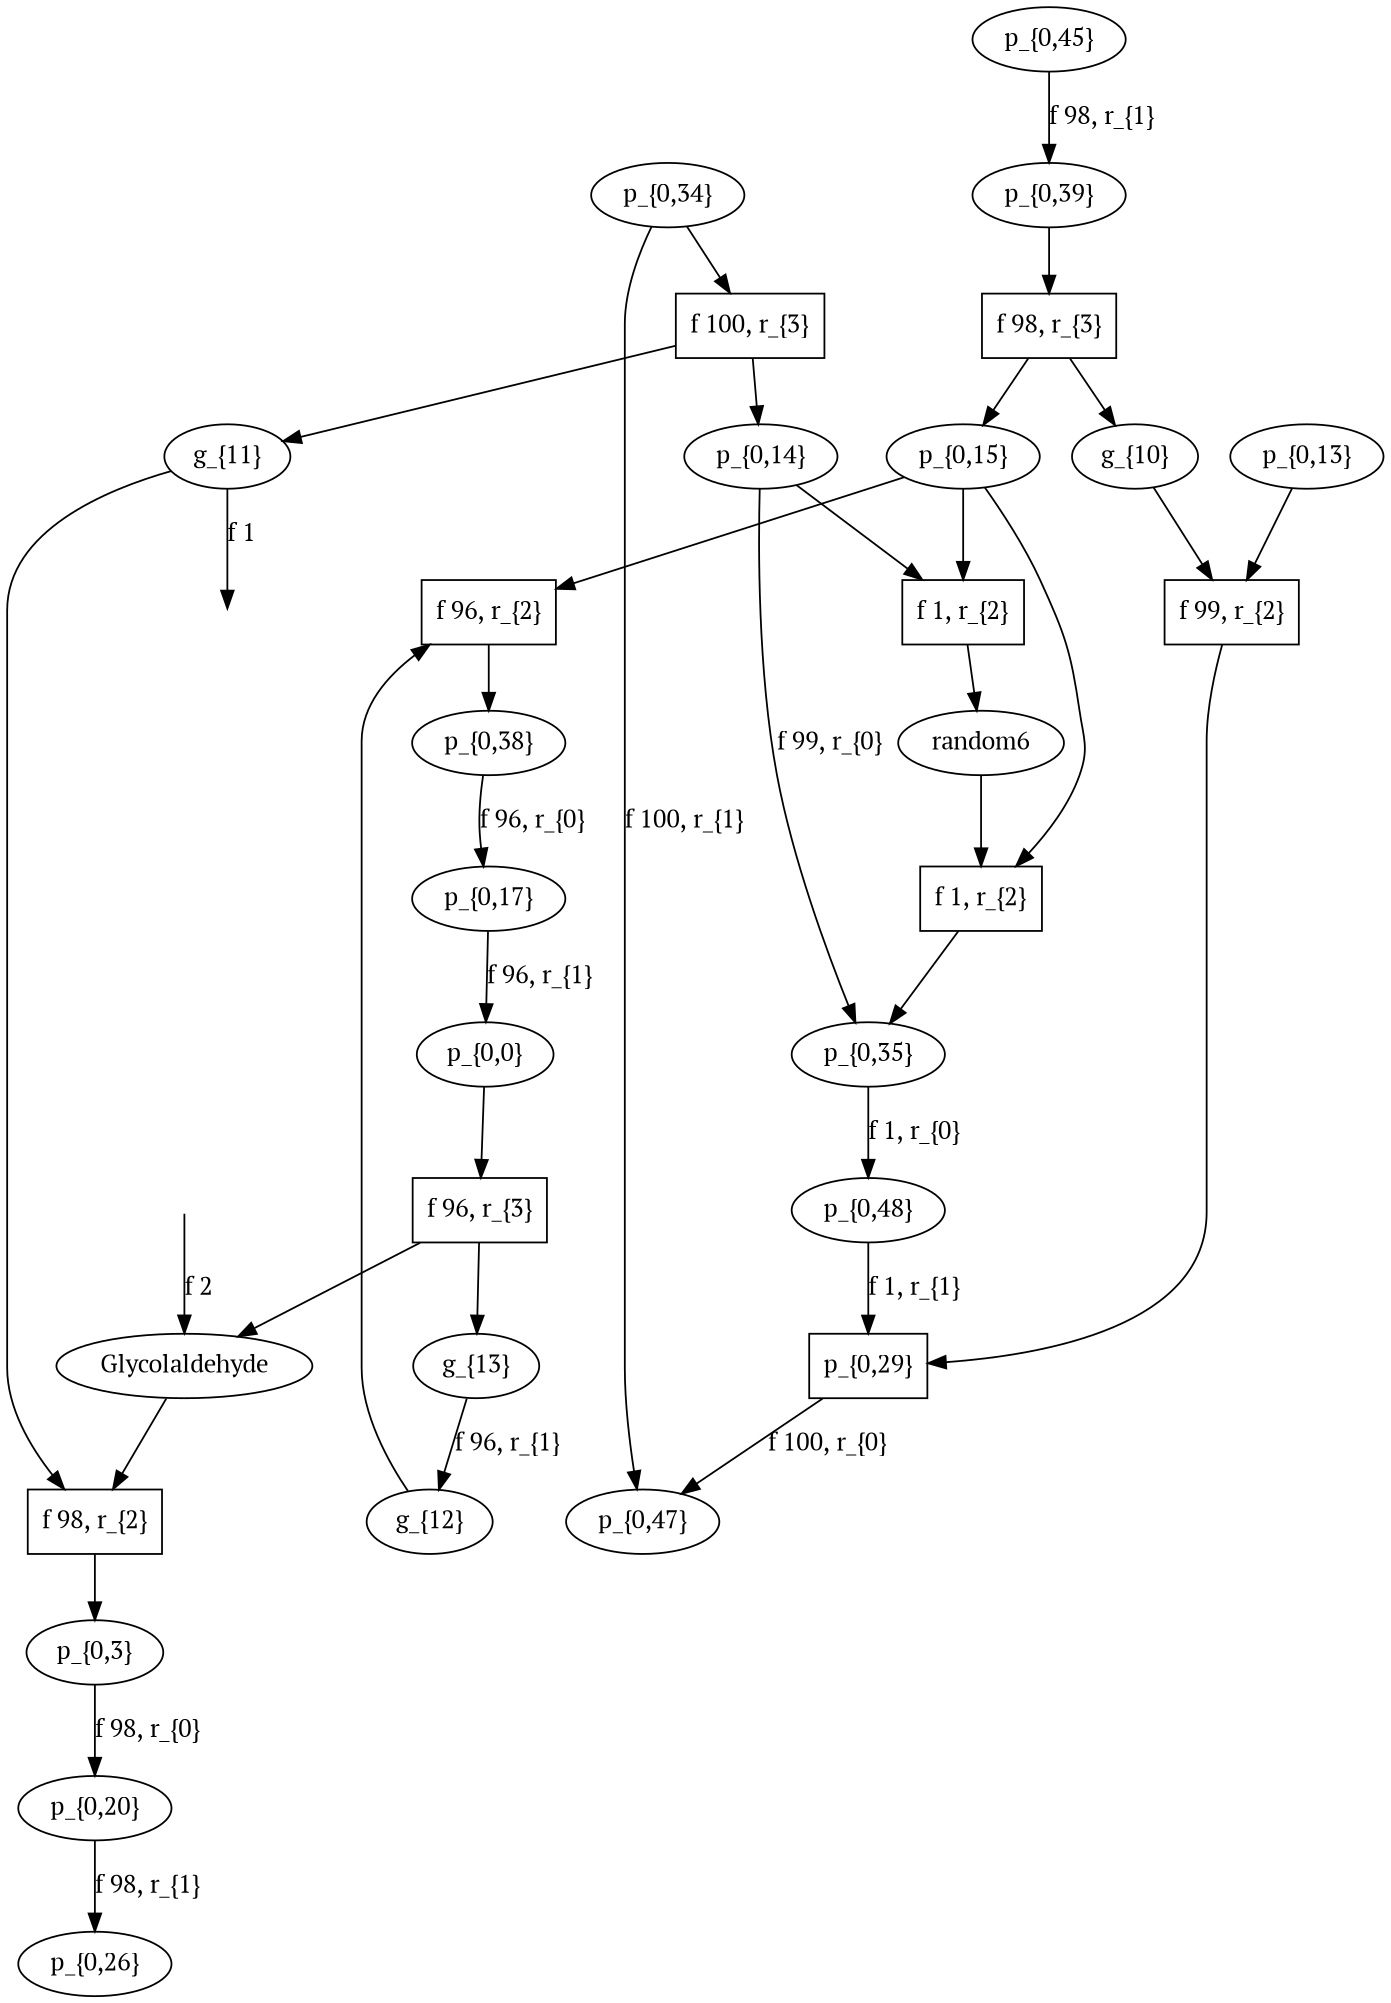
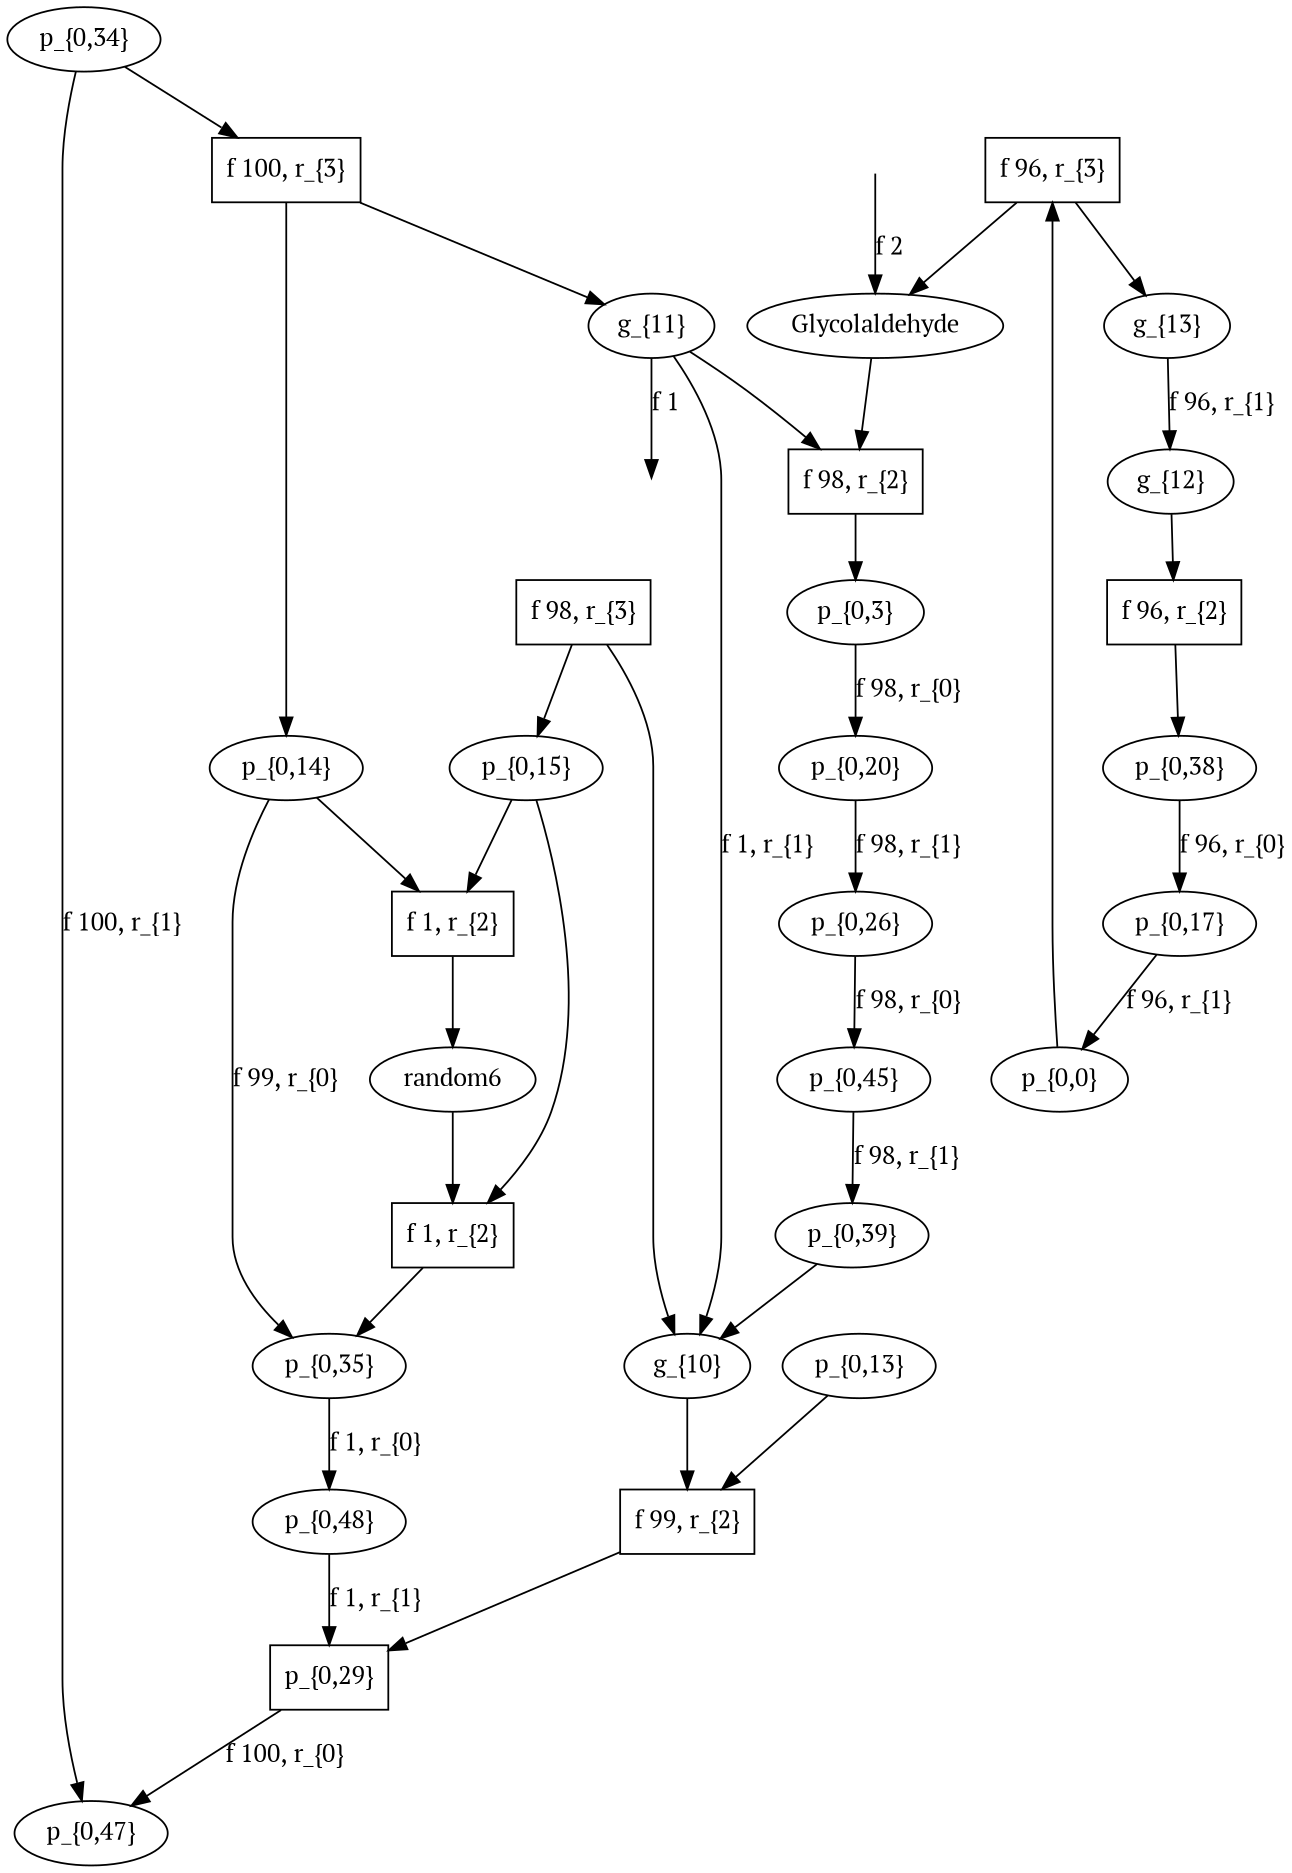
edge "p_{0,39}" -> "f 98, r_{3}": now "p_{0,39}" -> "g_{10}"
edge "p_{0,15}" -> "f 96, r_{2}": removed
edge "g_{11}" -> "g_{10}": added, label "f 1, r_{1}"
edge "p_{0,26}" -> "p_{0,45}": added, label "f 98, r_{0}"
